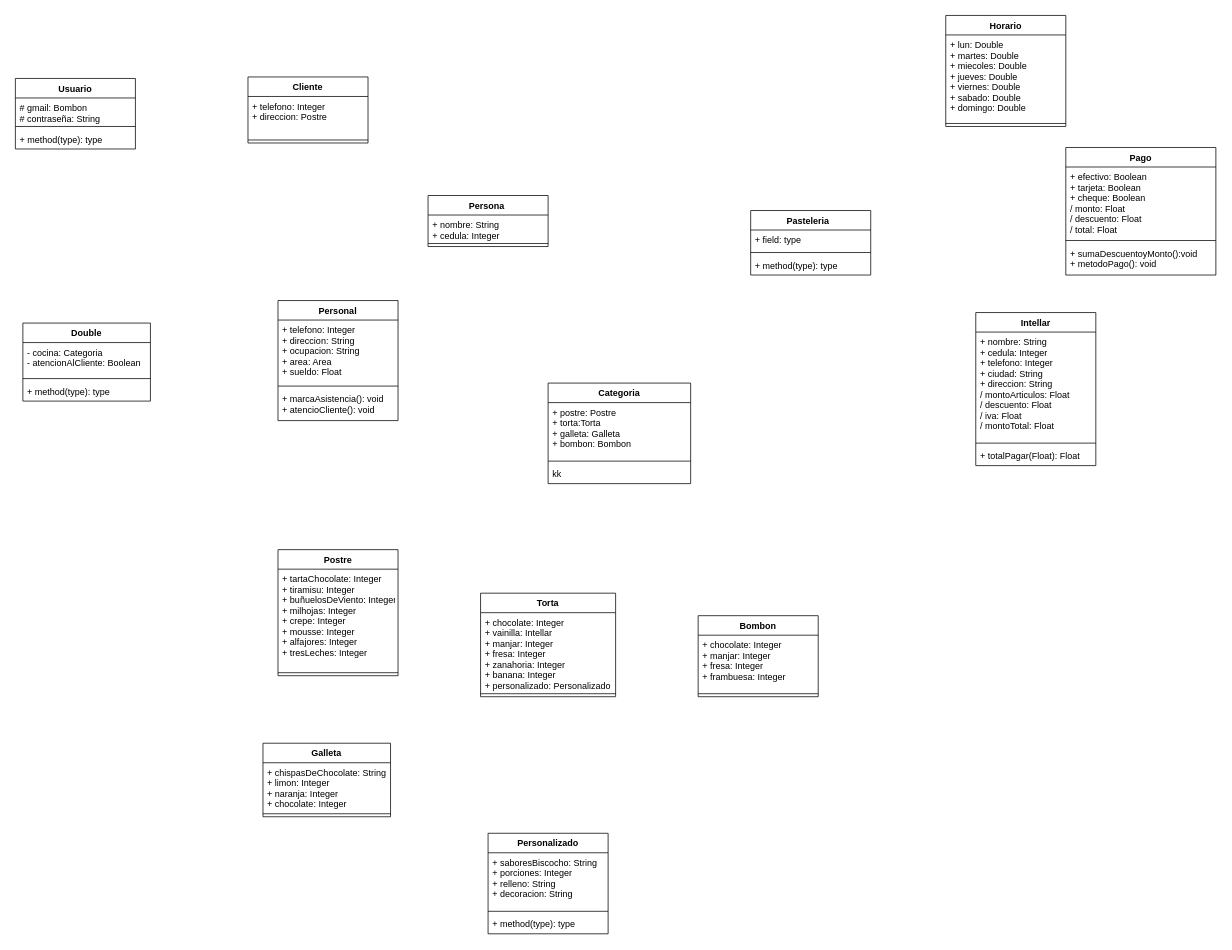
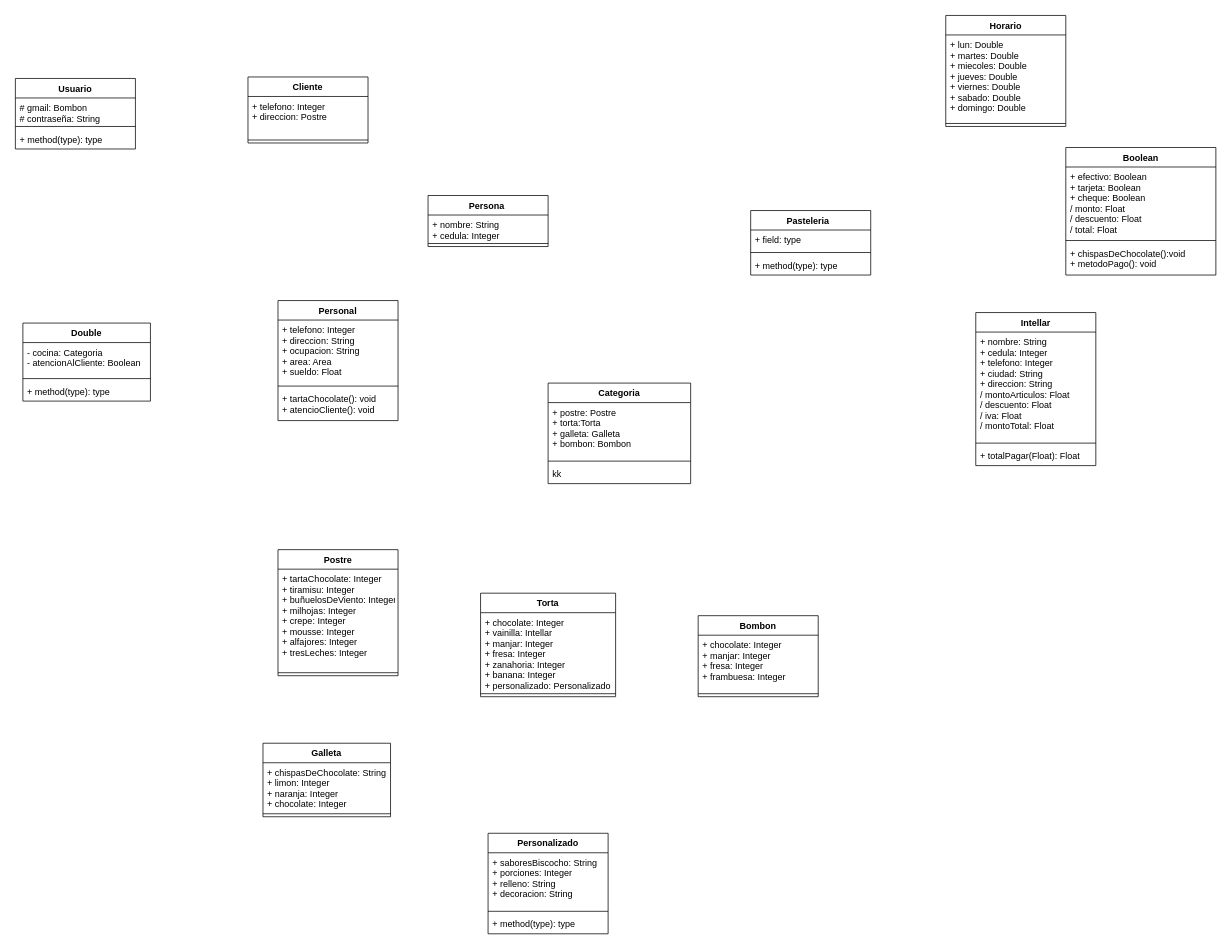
node "Pago": label "Pago" -> "Boolean"
node "+ sumaDescuentoyMonto():void + metodoPago(): void": label "+ sumaDescuentoyMonto():void + metodoPago(): void" -> "+ chispasDeChocolate():void + metodoPago(): void"
node "+ marcaAsistencia(): void + atencioCliente(): void": label "+ marcaAsistencia(): void + atencioCliente(): void" -> "+ tartaChocolate(): void + atencioCliente(): void"
